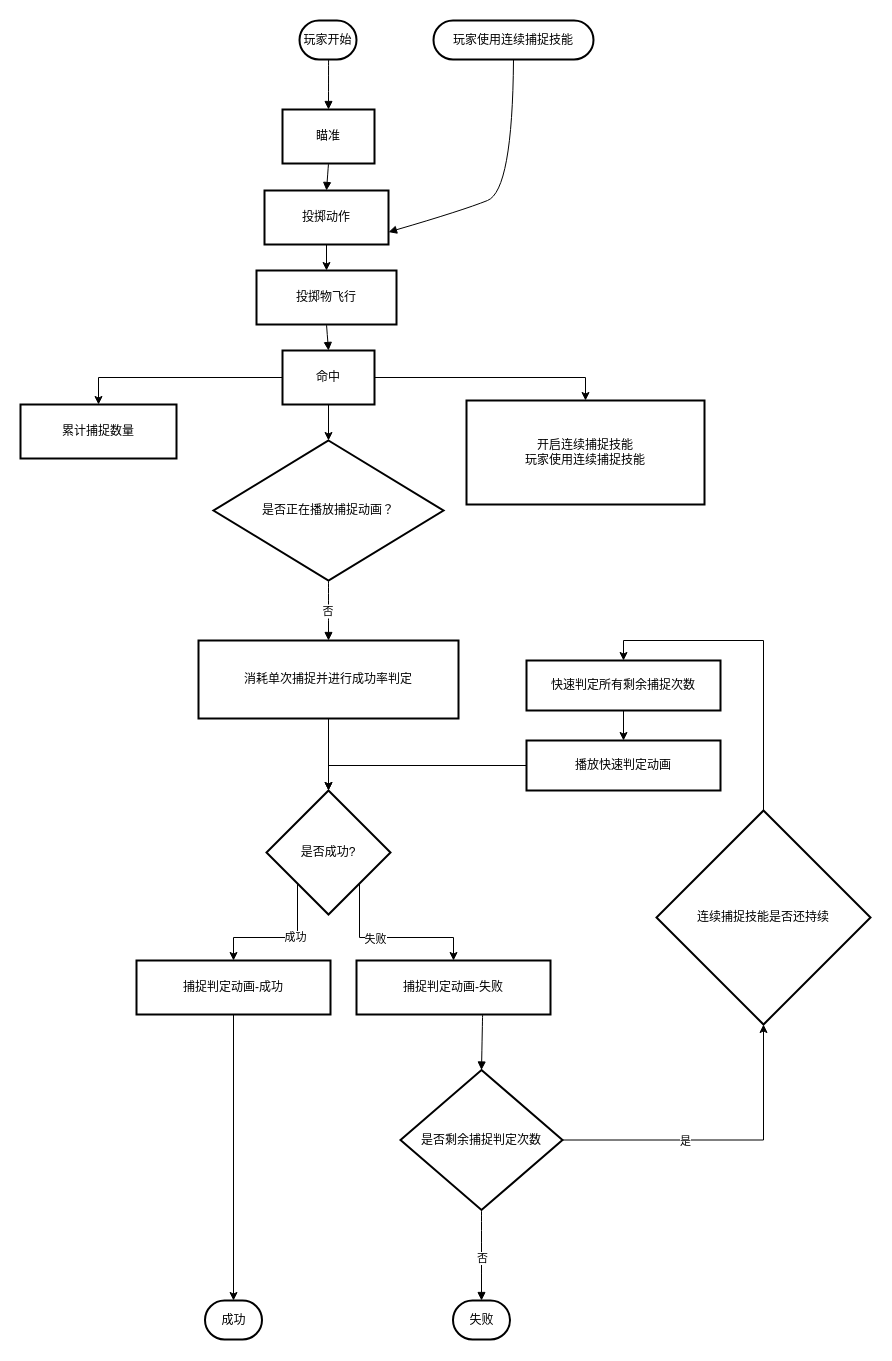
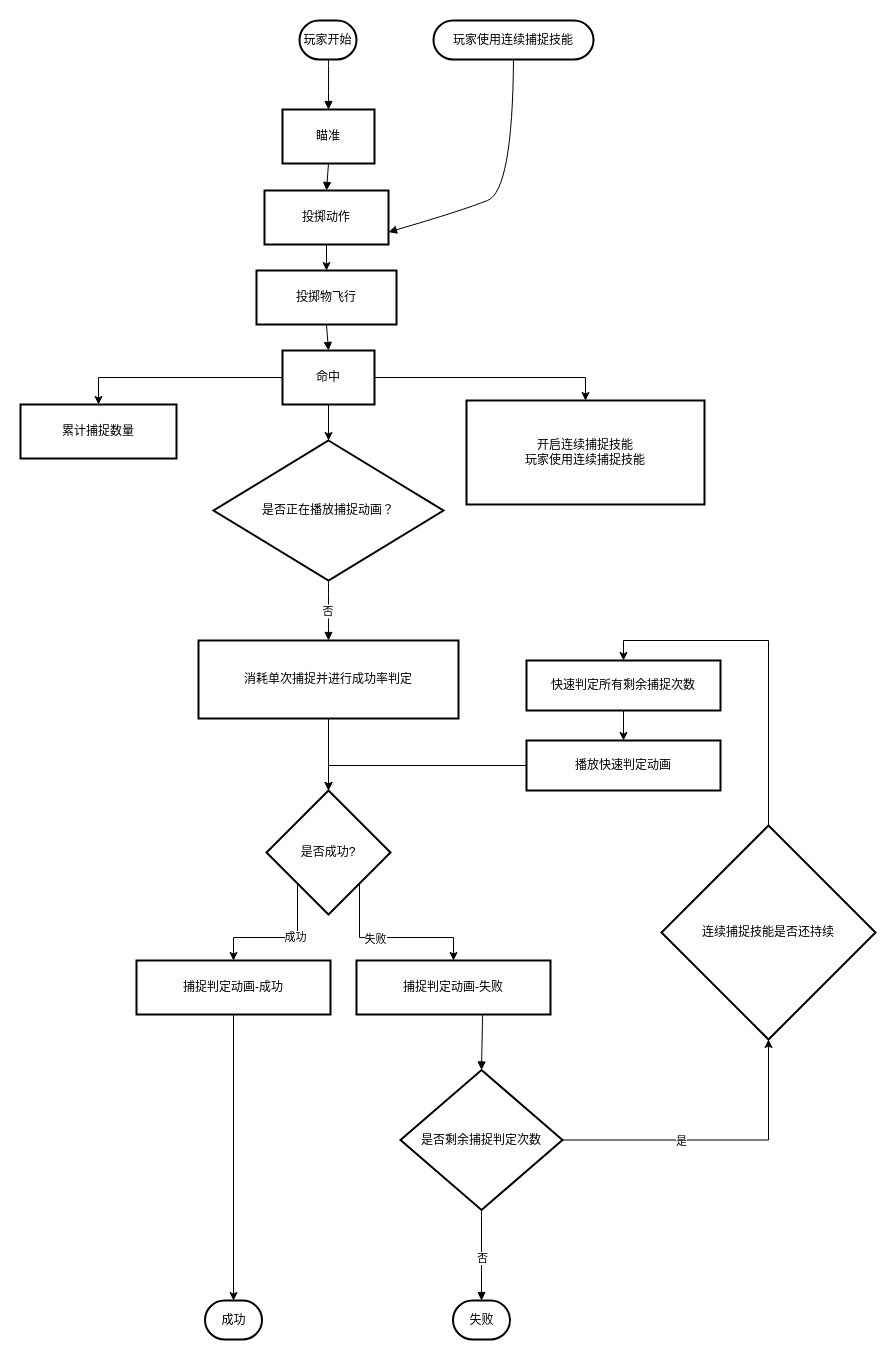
node "连续捕捉技能是否还持续": moved (764, 918) -> (769, 933)
